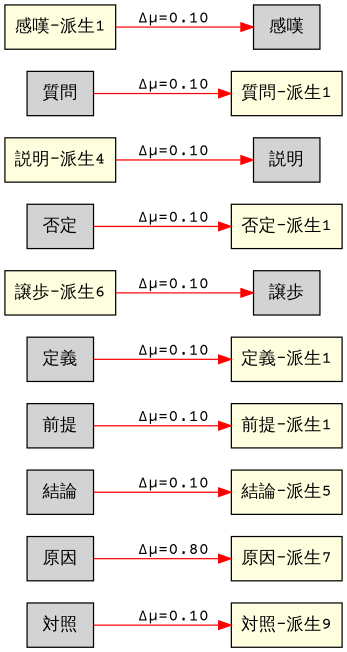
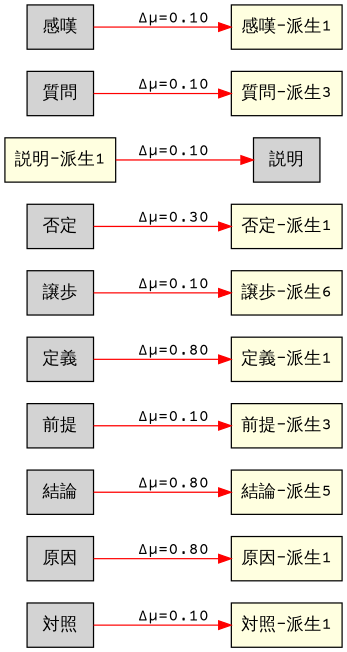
edge "感嘆-派生1" -> "感嘆": reversed
node "質問-派生1": label "質問-派生1" -> "質問-派生3"
node "説明-派生4": label "説明-派生4" -> "説明-派生1"
edge "否定" -> "否定-派生1": label "Δμ=0.10" -> "Δμ=0.30"
edge "譲歩-派生6" -> "譲歩": reversed
edge "定義" -> "定義-派生1": label "Δμ=0.10" -> "Δμ=0.80"
node "前提-派生1": label "前提-派生1" -> "前提-派生3"
edge "結論" -> "結論-派生5": label "Δμ=0.10" -> "Δμ=0.80"
node "原因-派生7": label "原因-派生7" -> "原因-派生1"
node "対照-派生9": label "対照-派生9" -> "対照-派生1"
